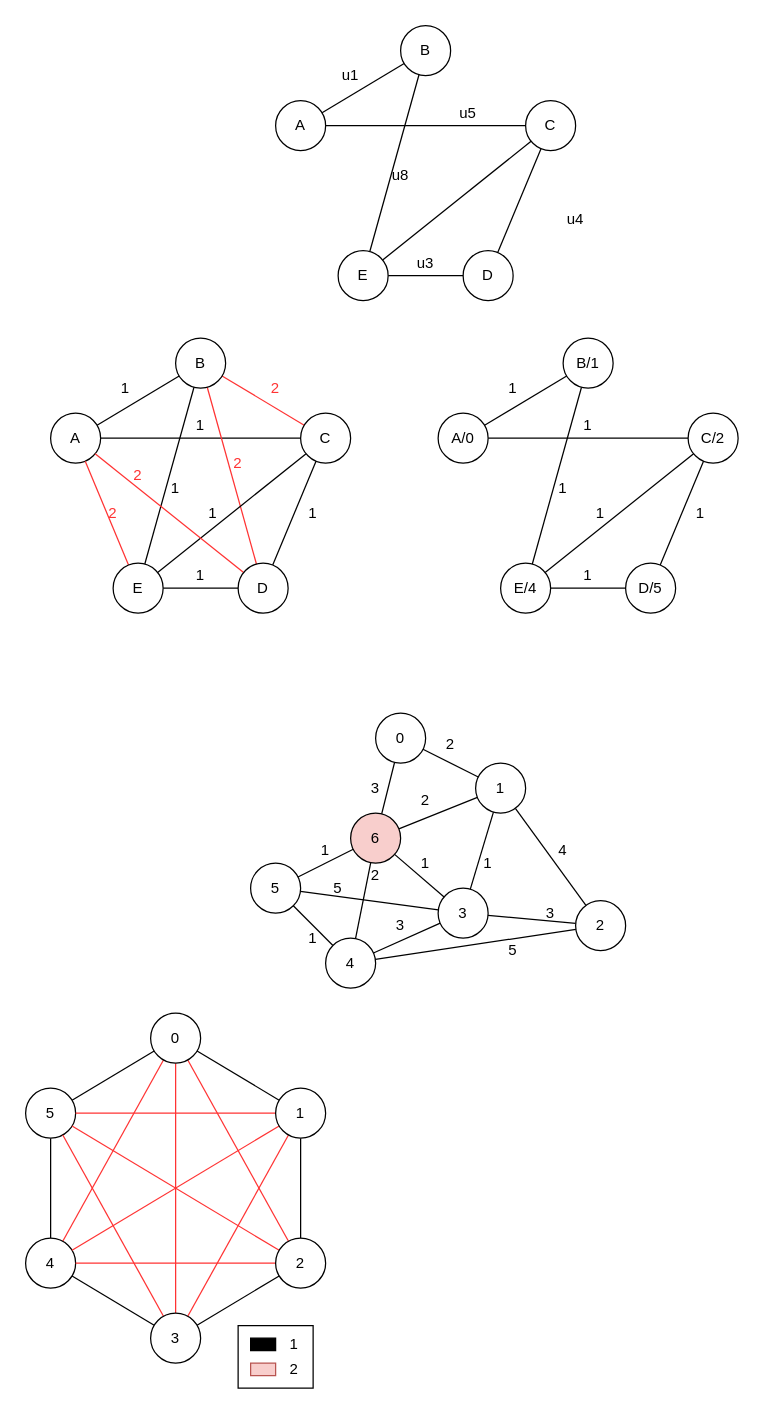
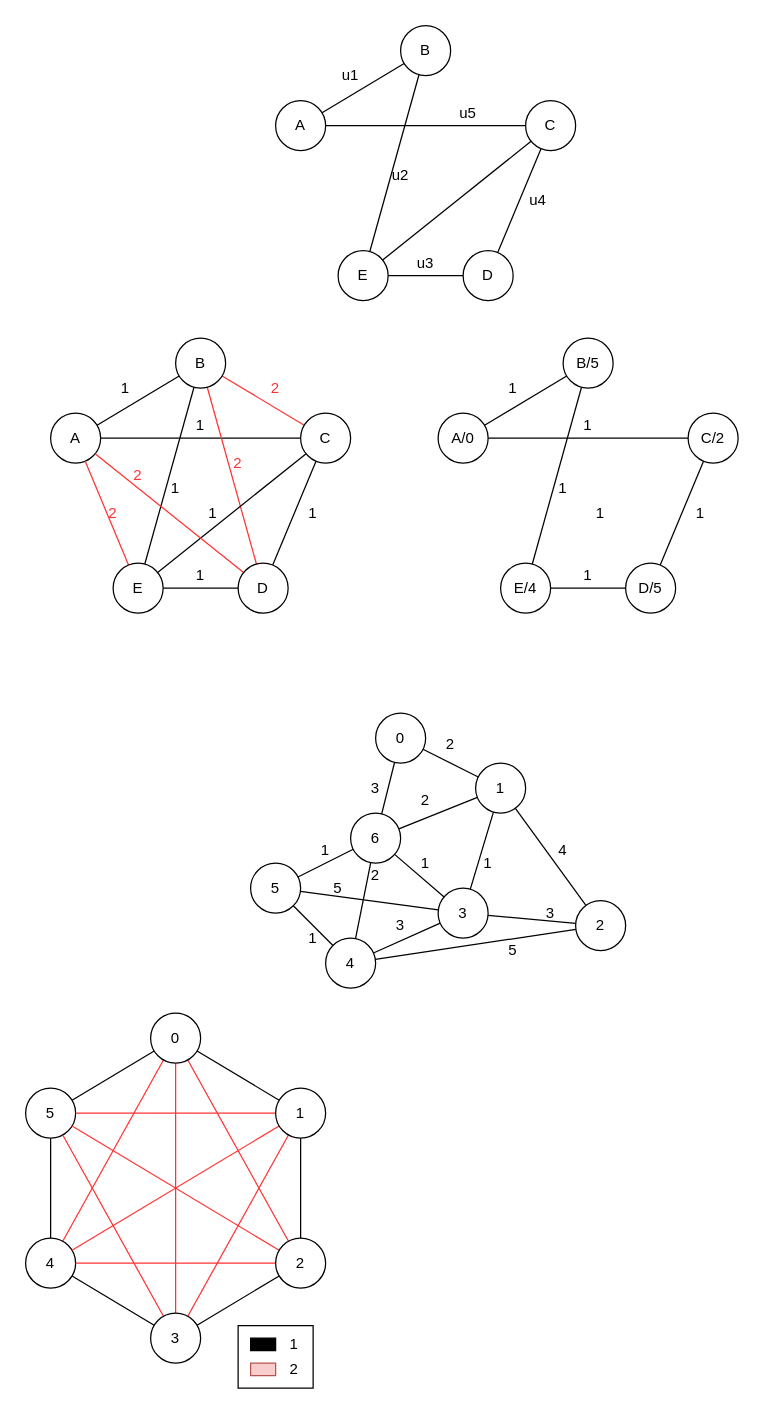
node "u8": label "u8" -> "u2"
node "u4": moved (576, 219) -> (538, 201)
node "B/1": label "B/1" -> "B/5"
edge "C/2" -- "E/4": removed
node "6": fillcolor #f8cecc -> #ffffff
